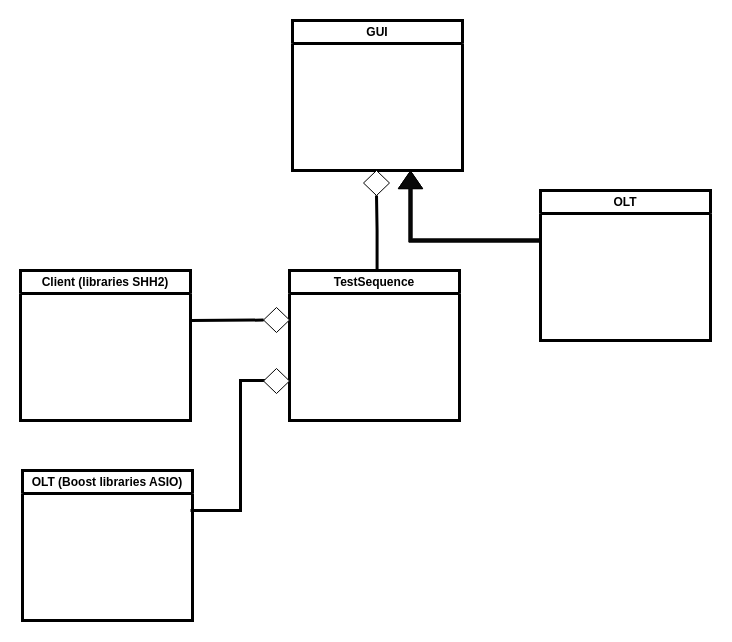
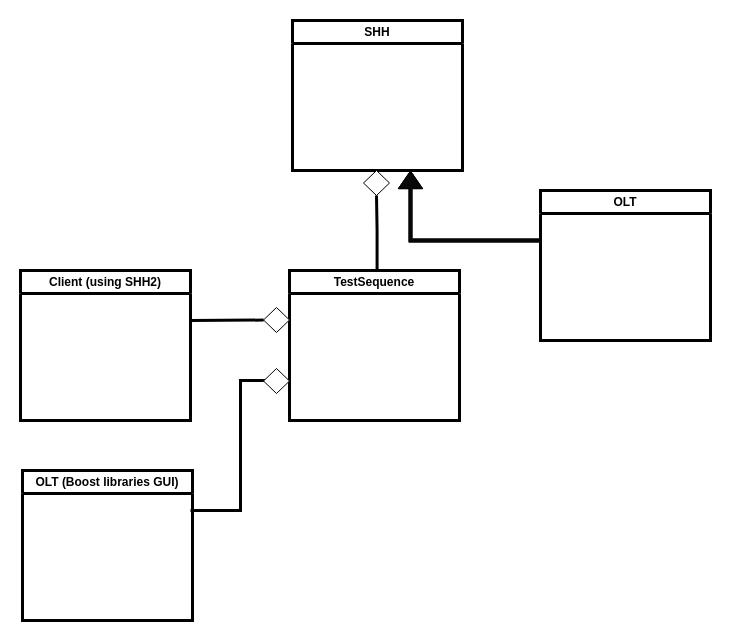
node "GUI": label "GUI" -> "SHH"
node "Client (libraries SHH2)": label "Client (libraries SHH2)" -> "Client (using SHH2)"
node "OLT (Boost libraries ASIO)": label "OLT (Boost libraries ASIO)" -> "OLT (Boost libraries GUI)"
